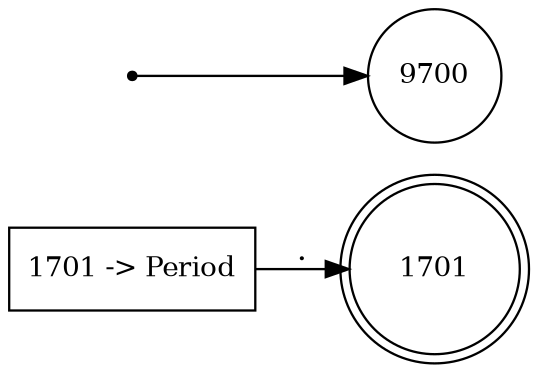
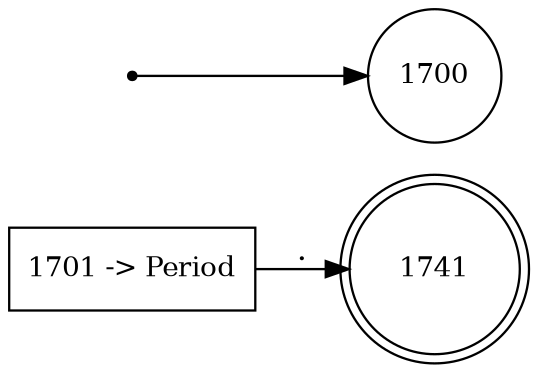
node "9700": label "9700" -> "1700"
node "1701": label "1701" -> "1741"
